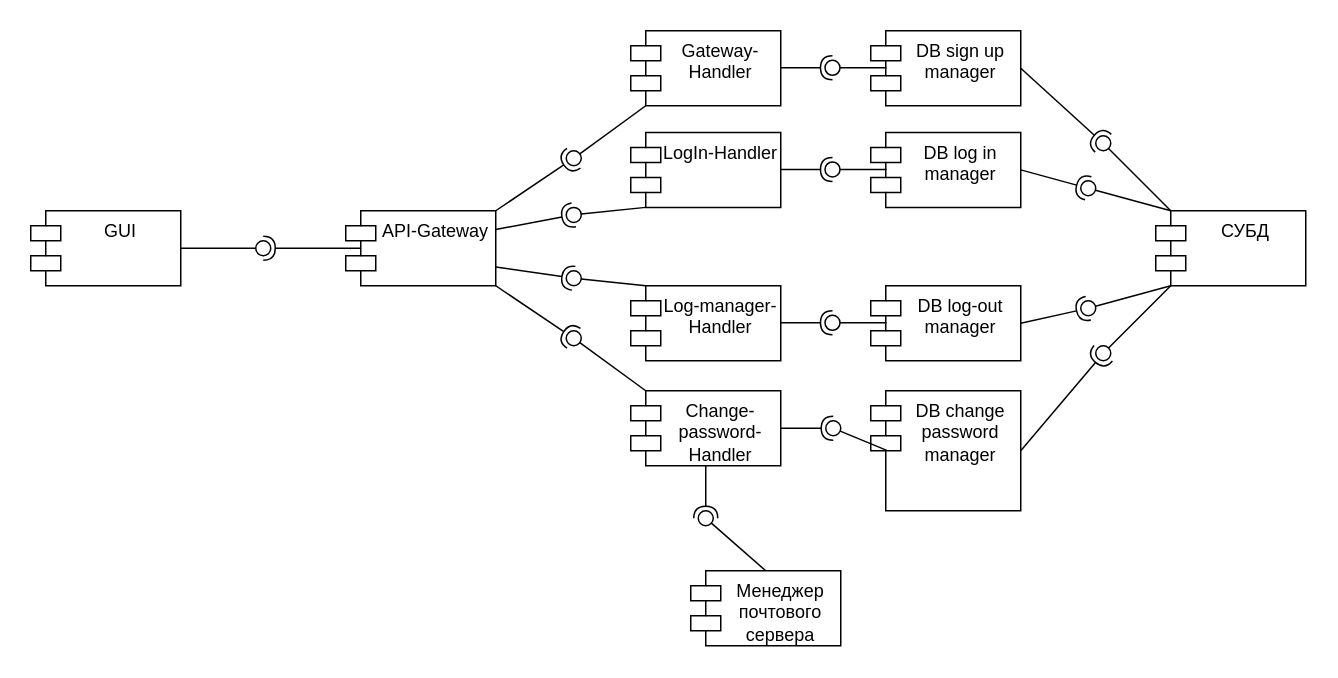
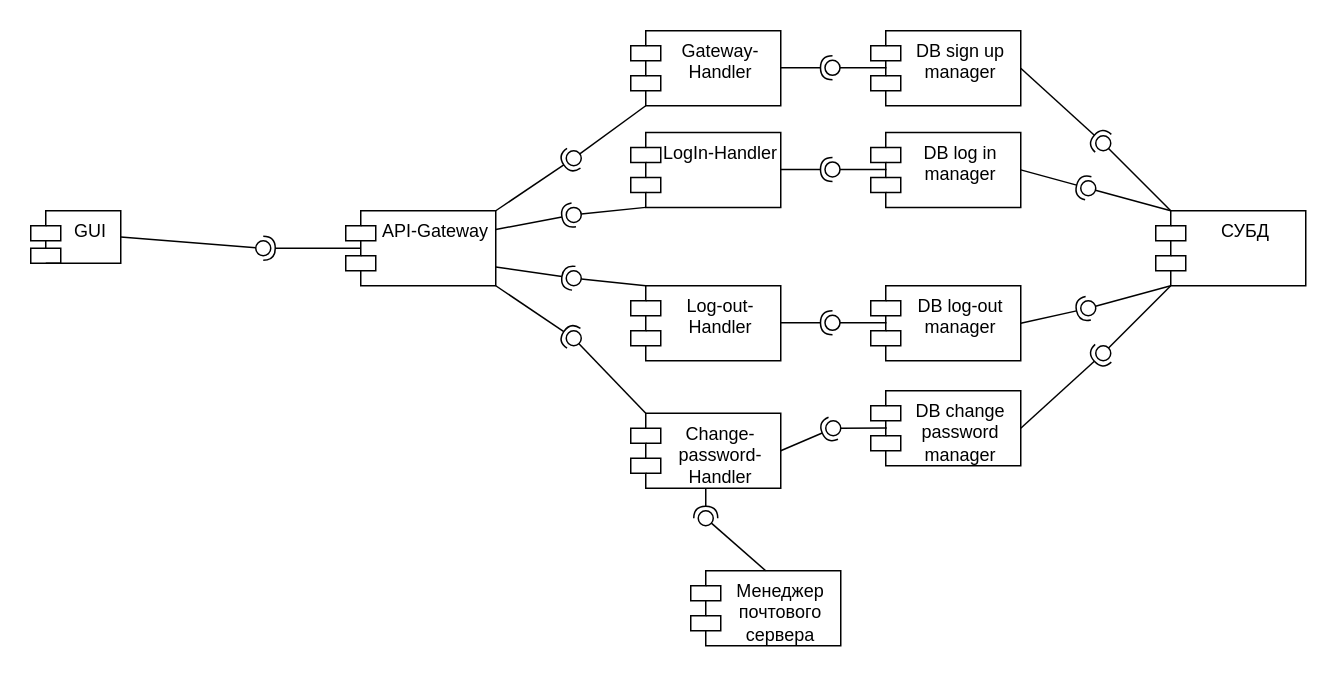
node "GUI": size 150x75 -> 90x53
node "Log-manager-Handler": label "Log-manager-Handler" -> "Log-out-Handler"
node "Change-password-Handler": moved (706, 428) -> (706, 451)
node "DB change password manager": size 150x120 -> 150x75
